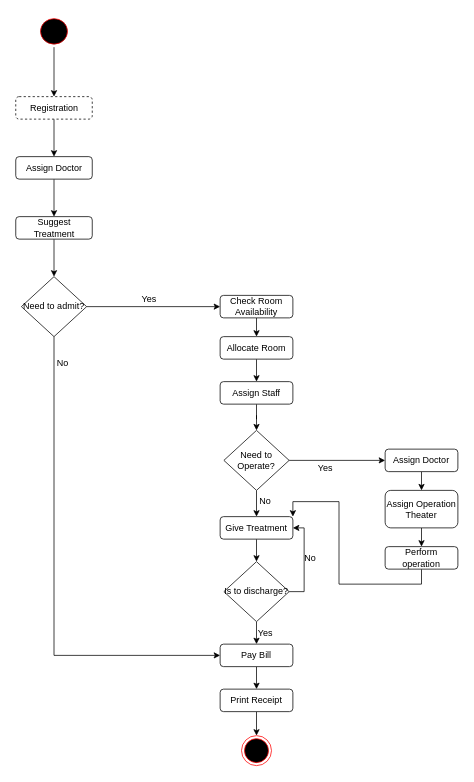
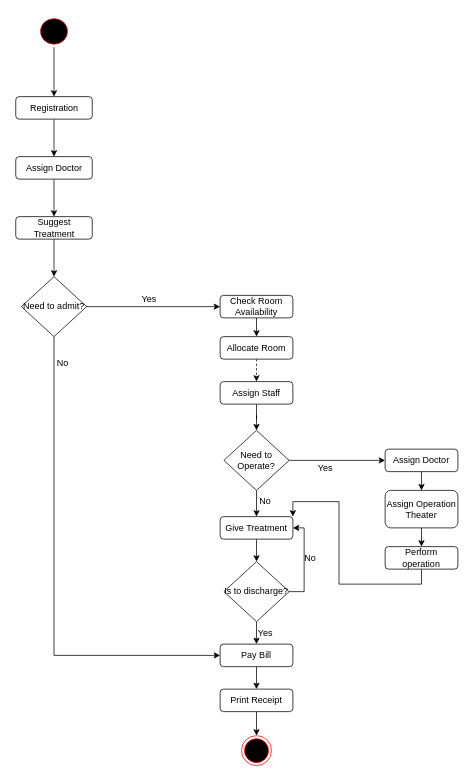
node "Registration": style dashed -> solid
edge "Allocate Room" -> "Assign Staff": style solid -> dashed
